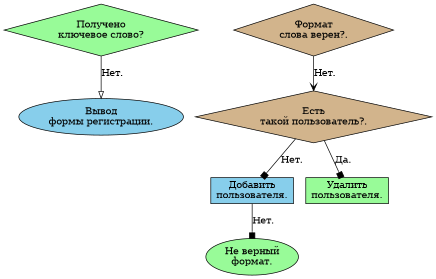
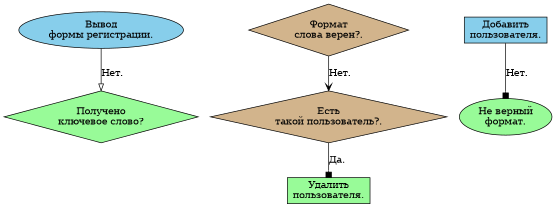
edge "Получено ключевое слово?" -> "Вывод формы регистрации.": reversed
edge "Есть такой пользователь?." -> "Добавить пользователя.": removed, label "Нет."
